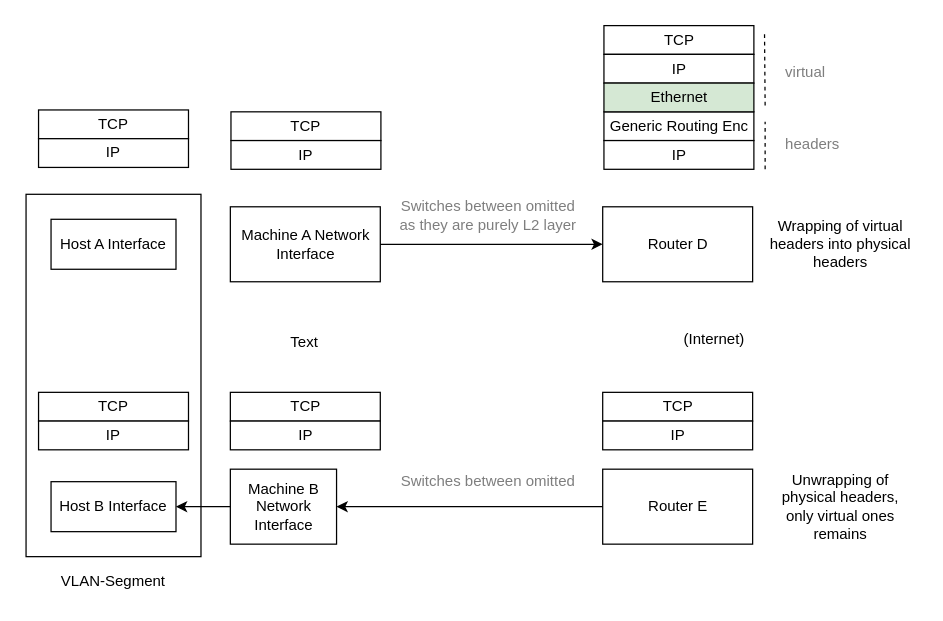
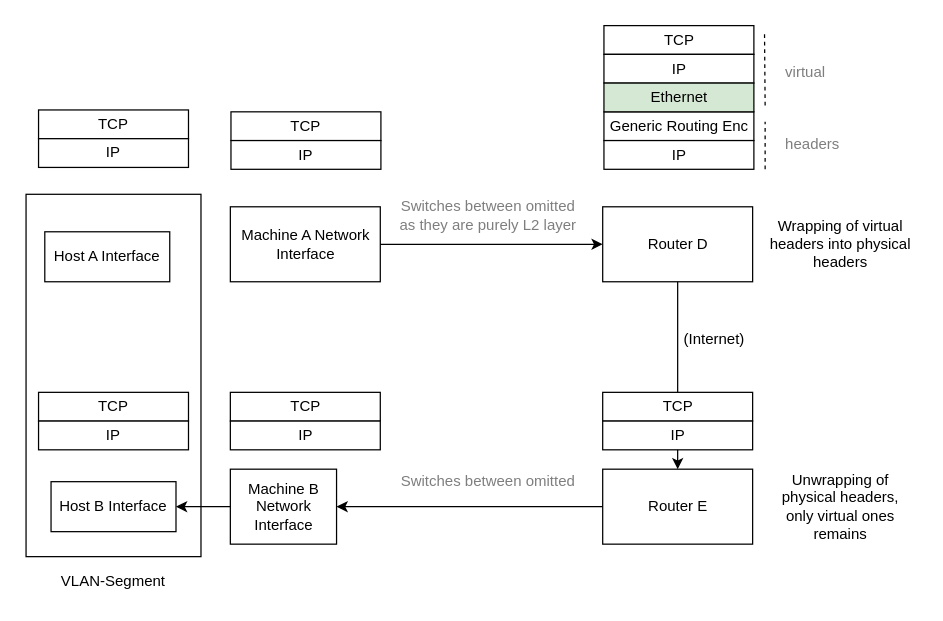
node "Host A Interface": moved (113, 244) -> (107, 257)
edge "Router D" -> "Router E": added
node "Text": removed
